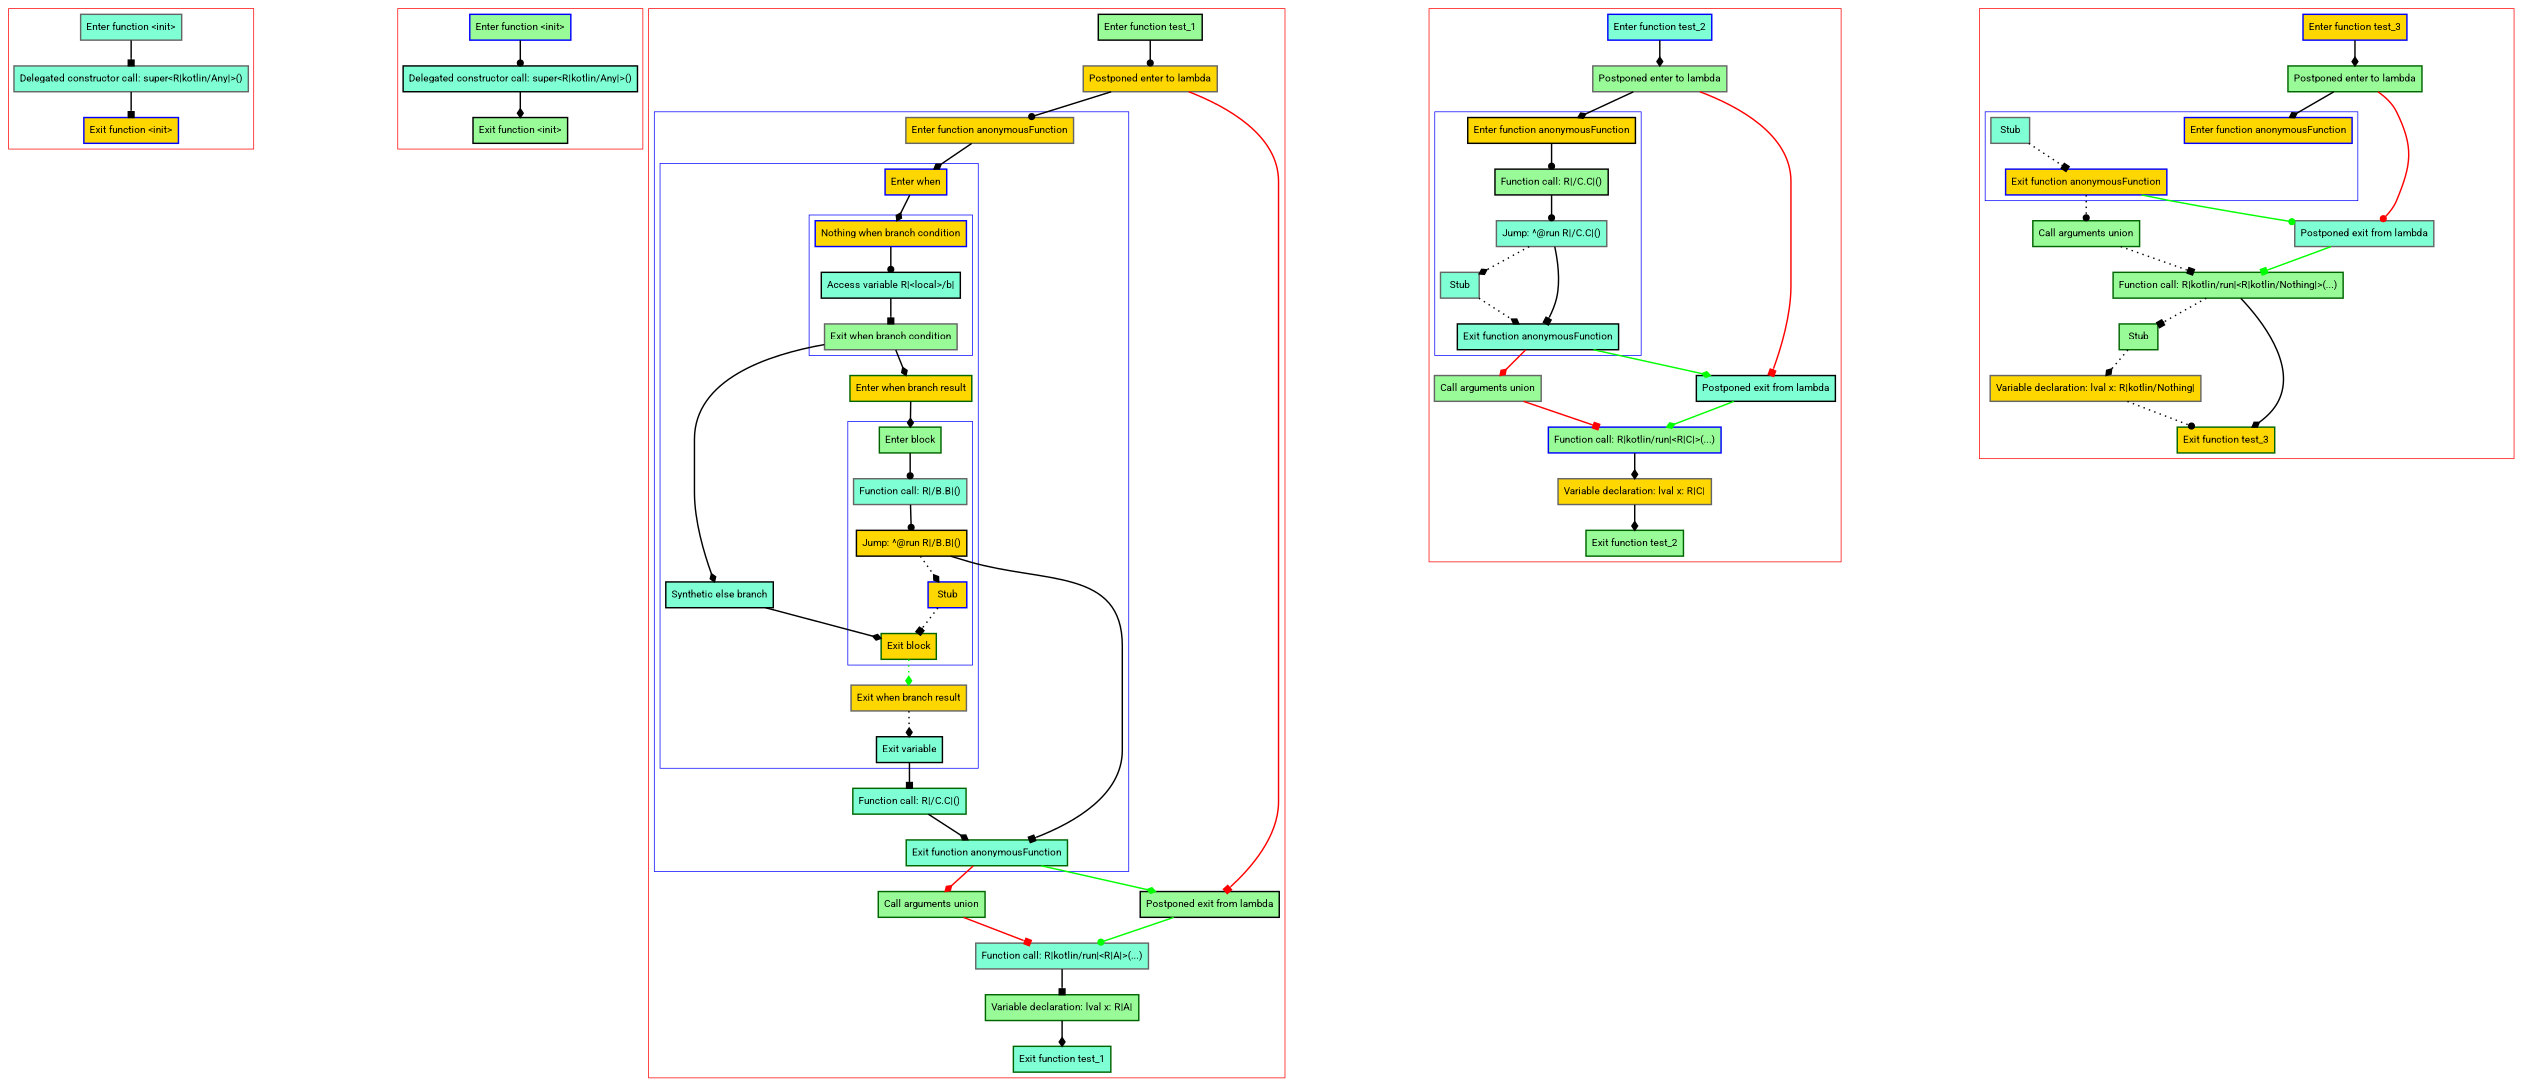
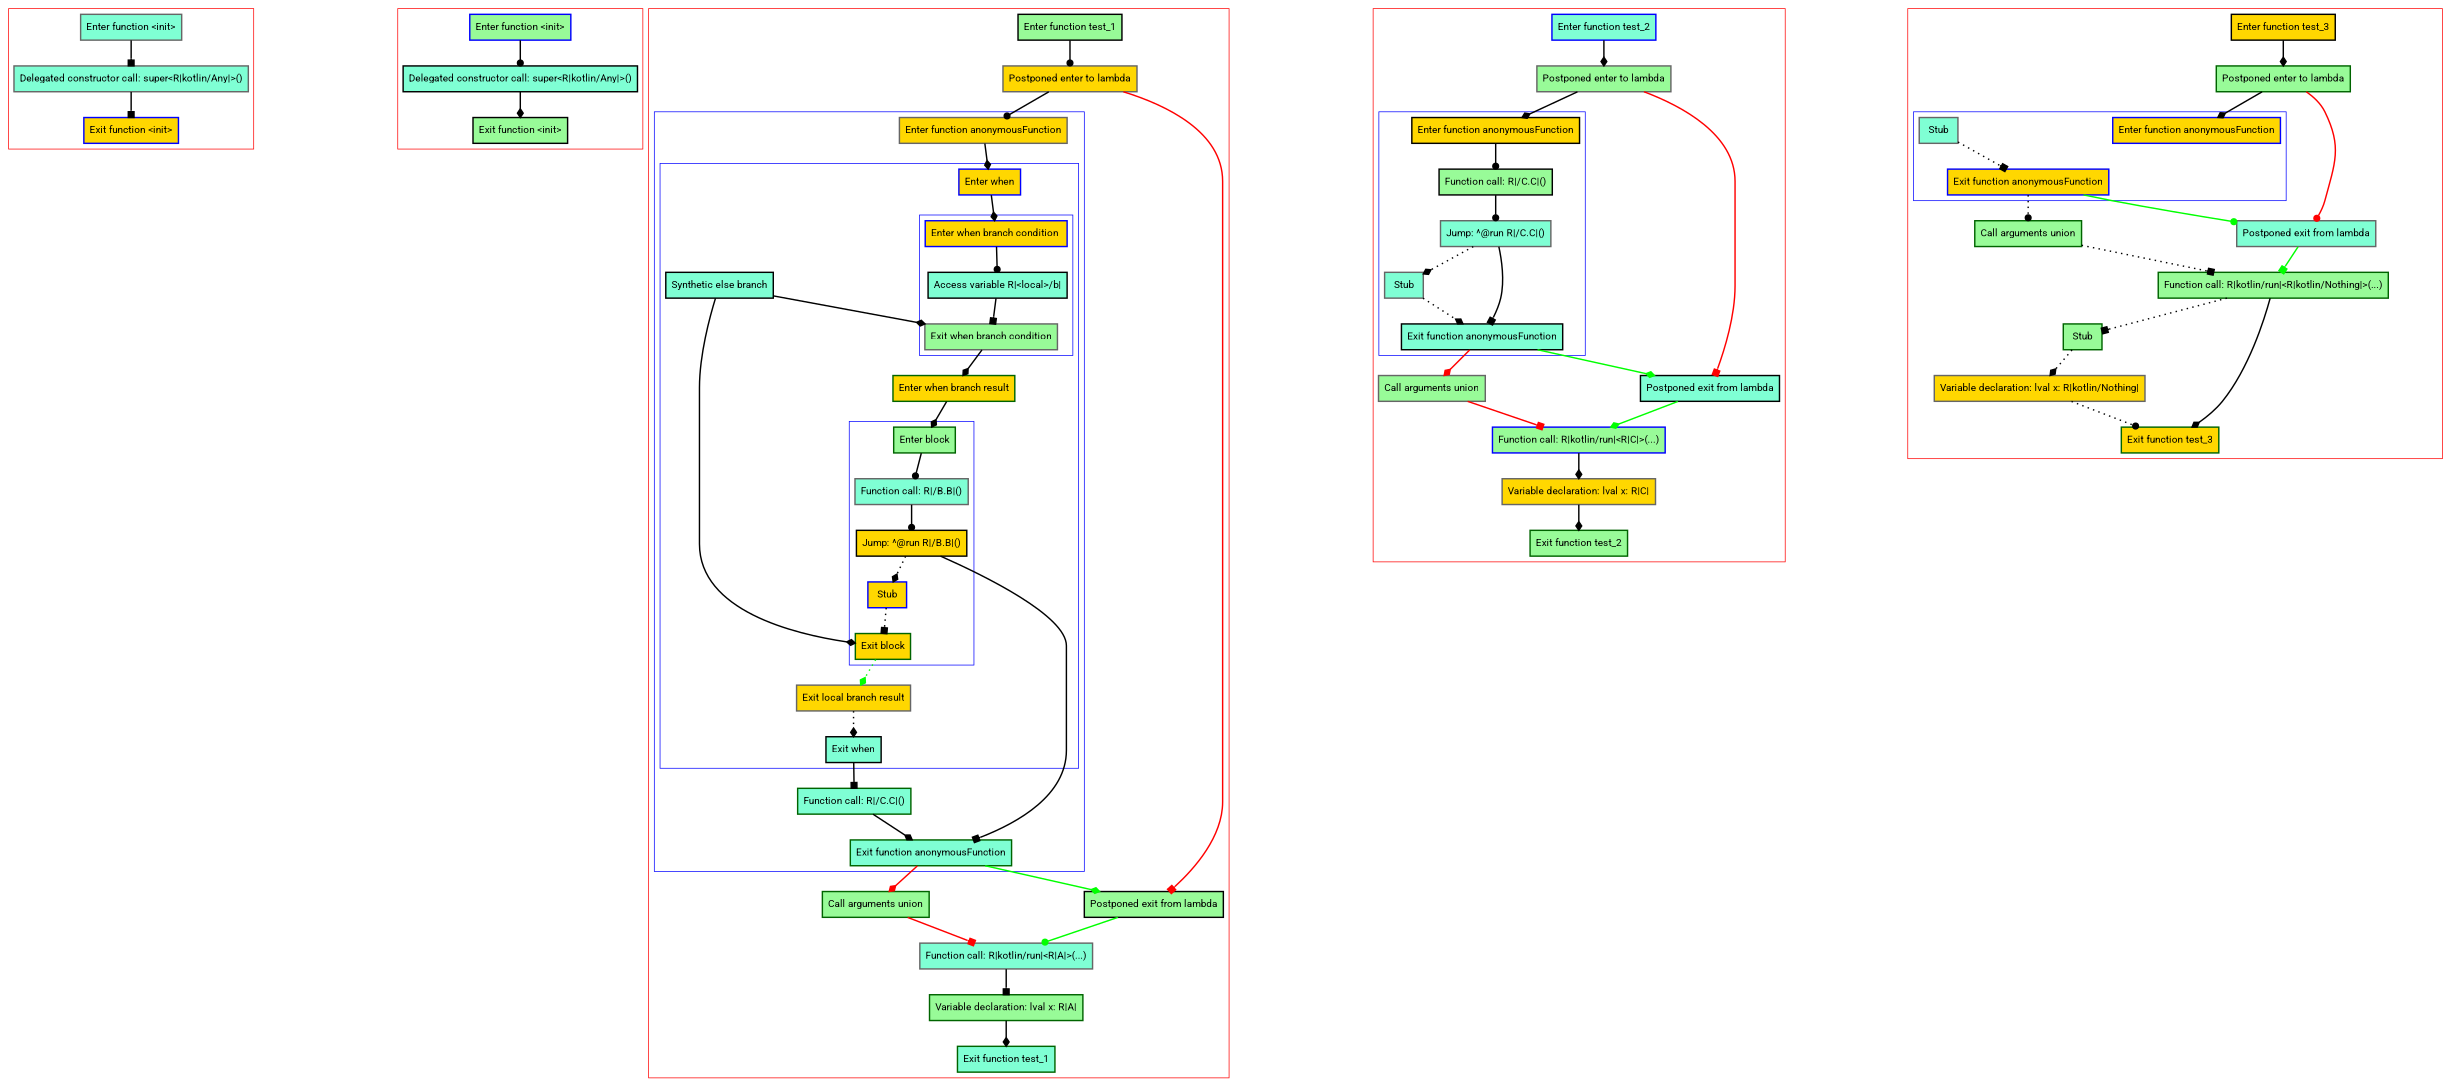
node "Enter function test_3": color blue -> black
node "Nothing when branch condition": label "Nothing when branch condition" -> "Enter when branch condition"
edge "Exit when branch condition" -> "Synthetic else branch": reversed
node "Exit when branch result": label "Exit when branch result" -> "Exit local branch result"
node "Exit variable": label "Exit variable" -> "Exit when"
